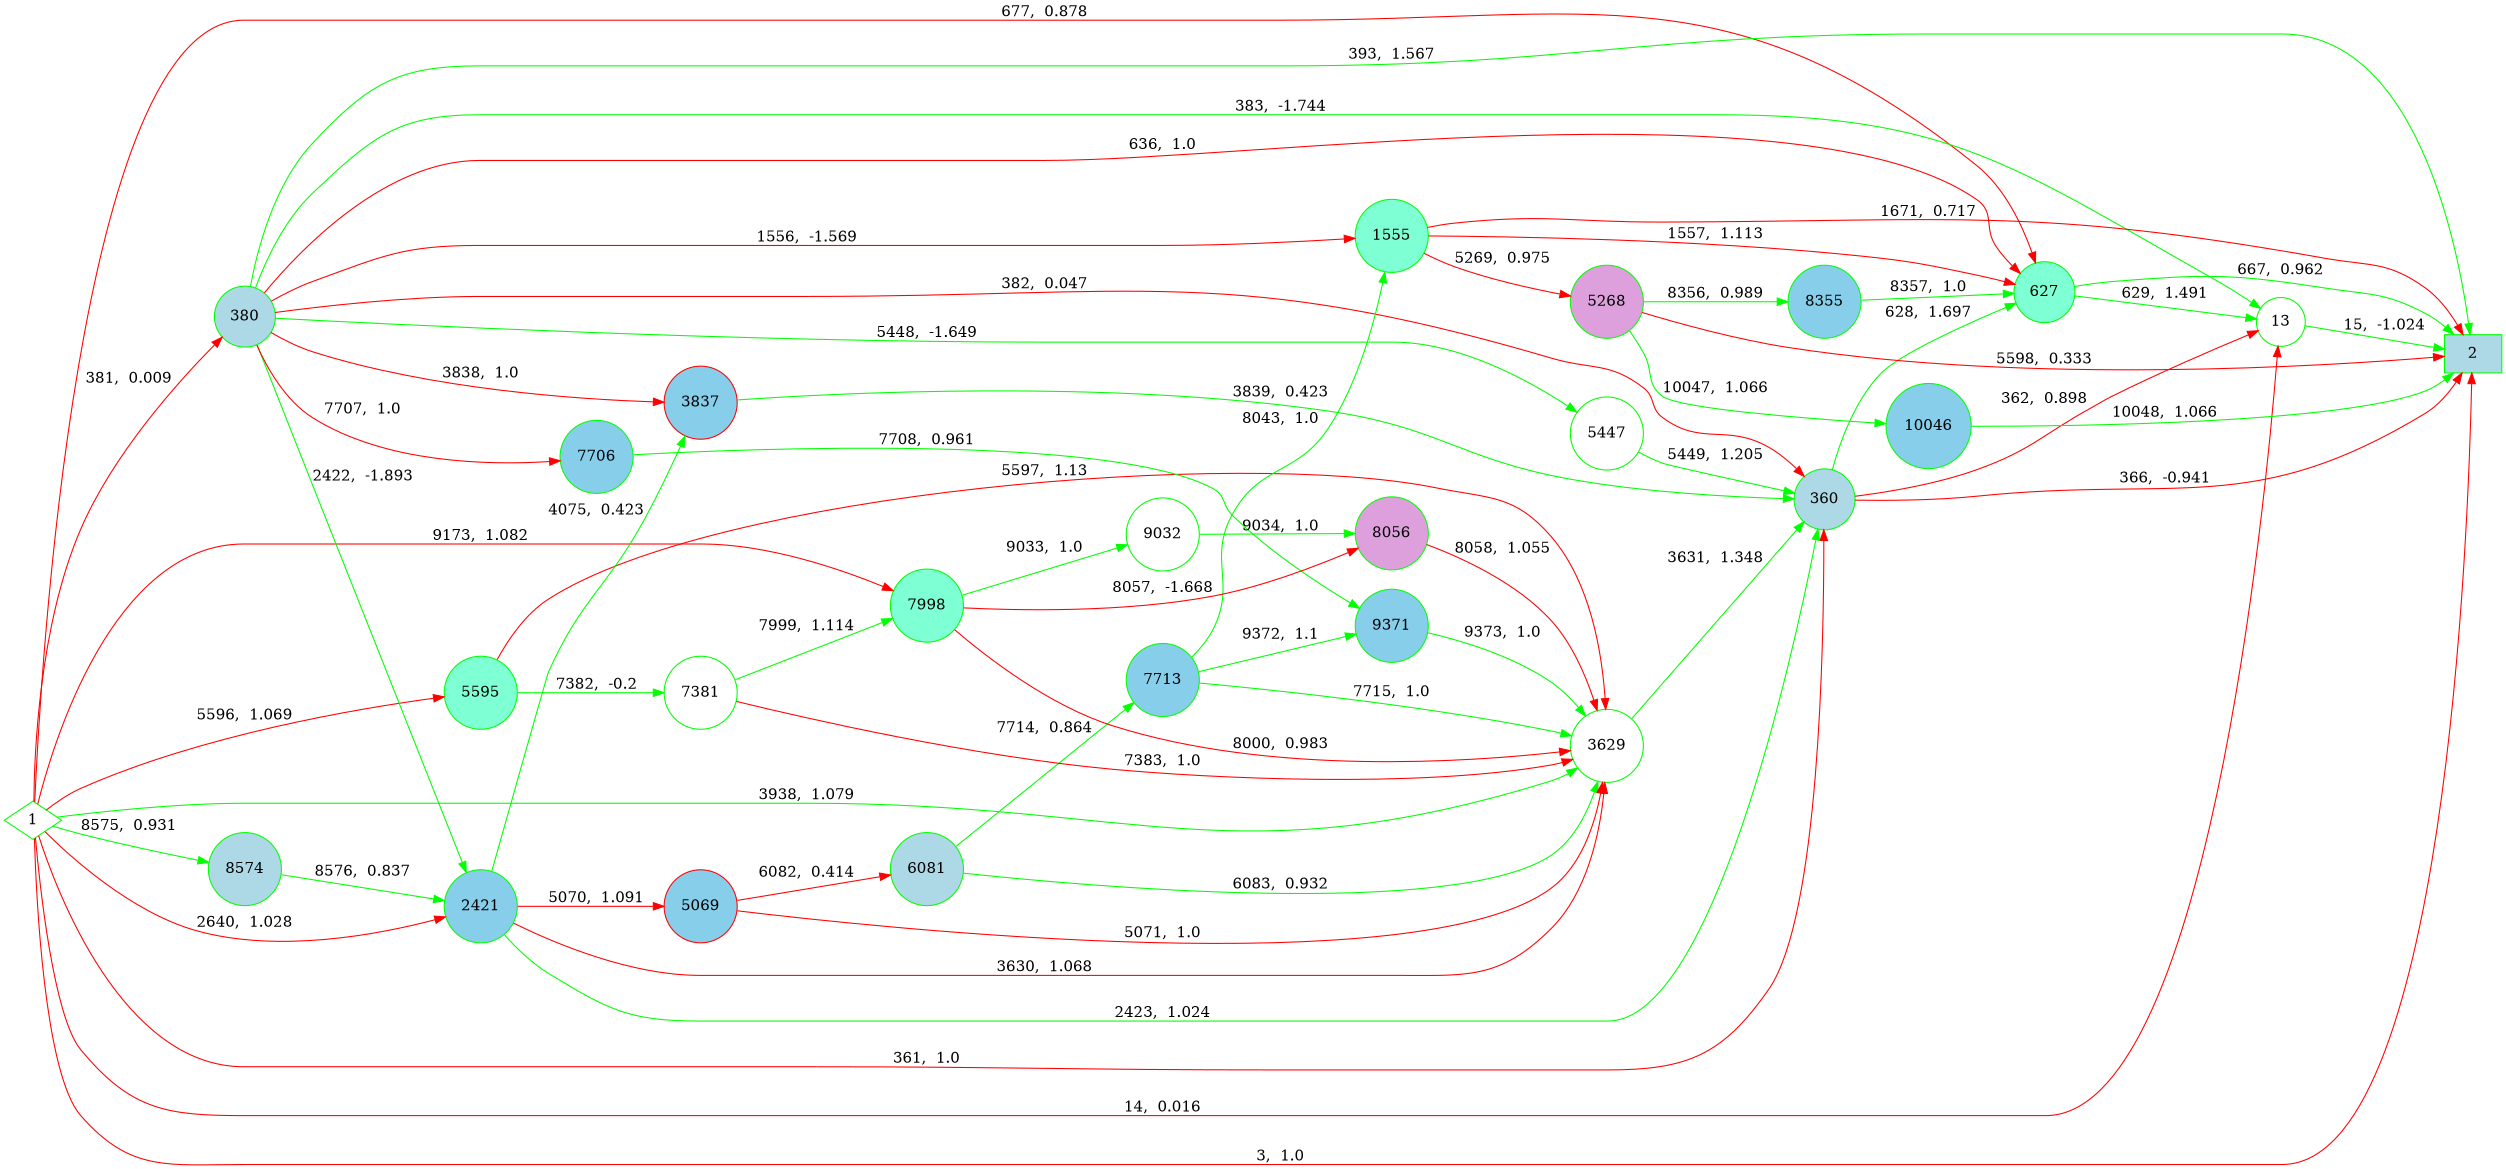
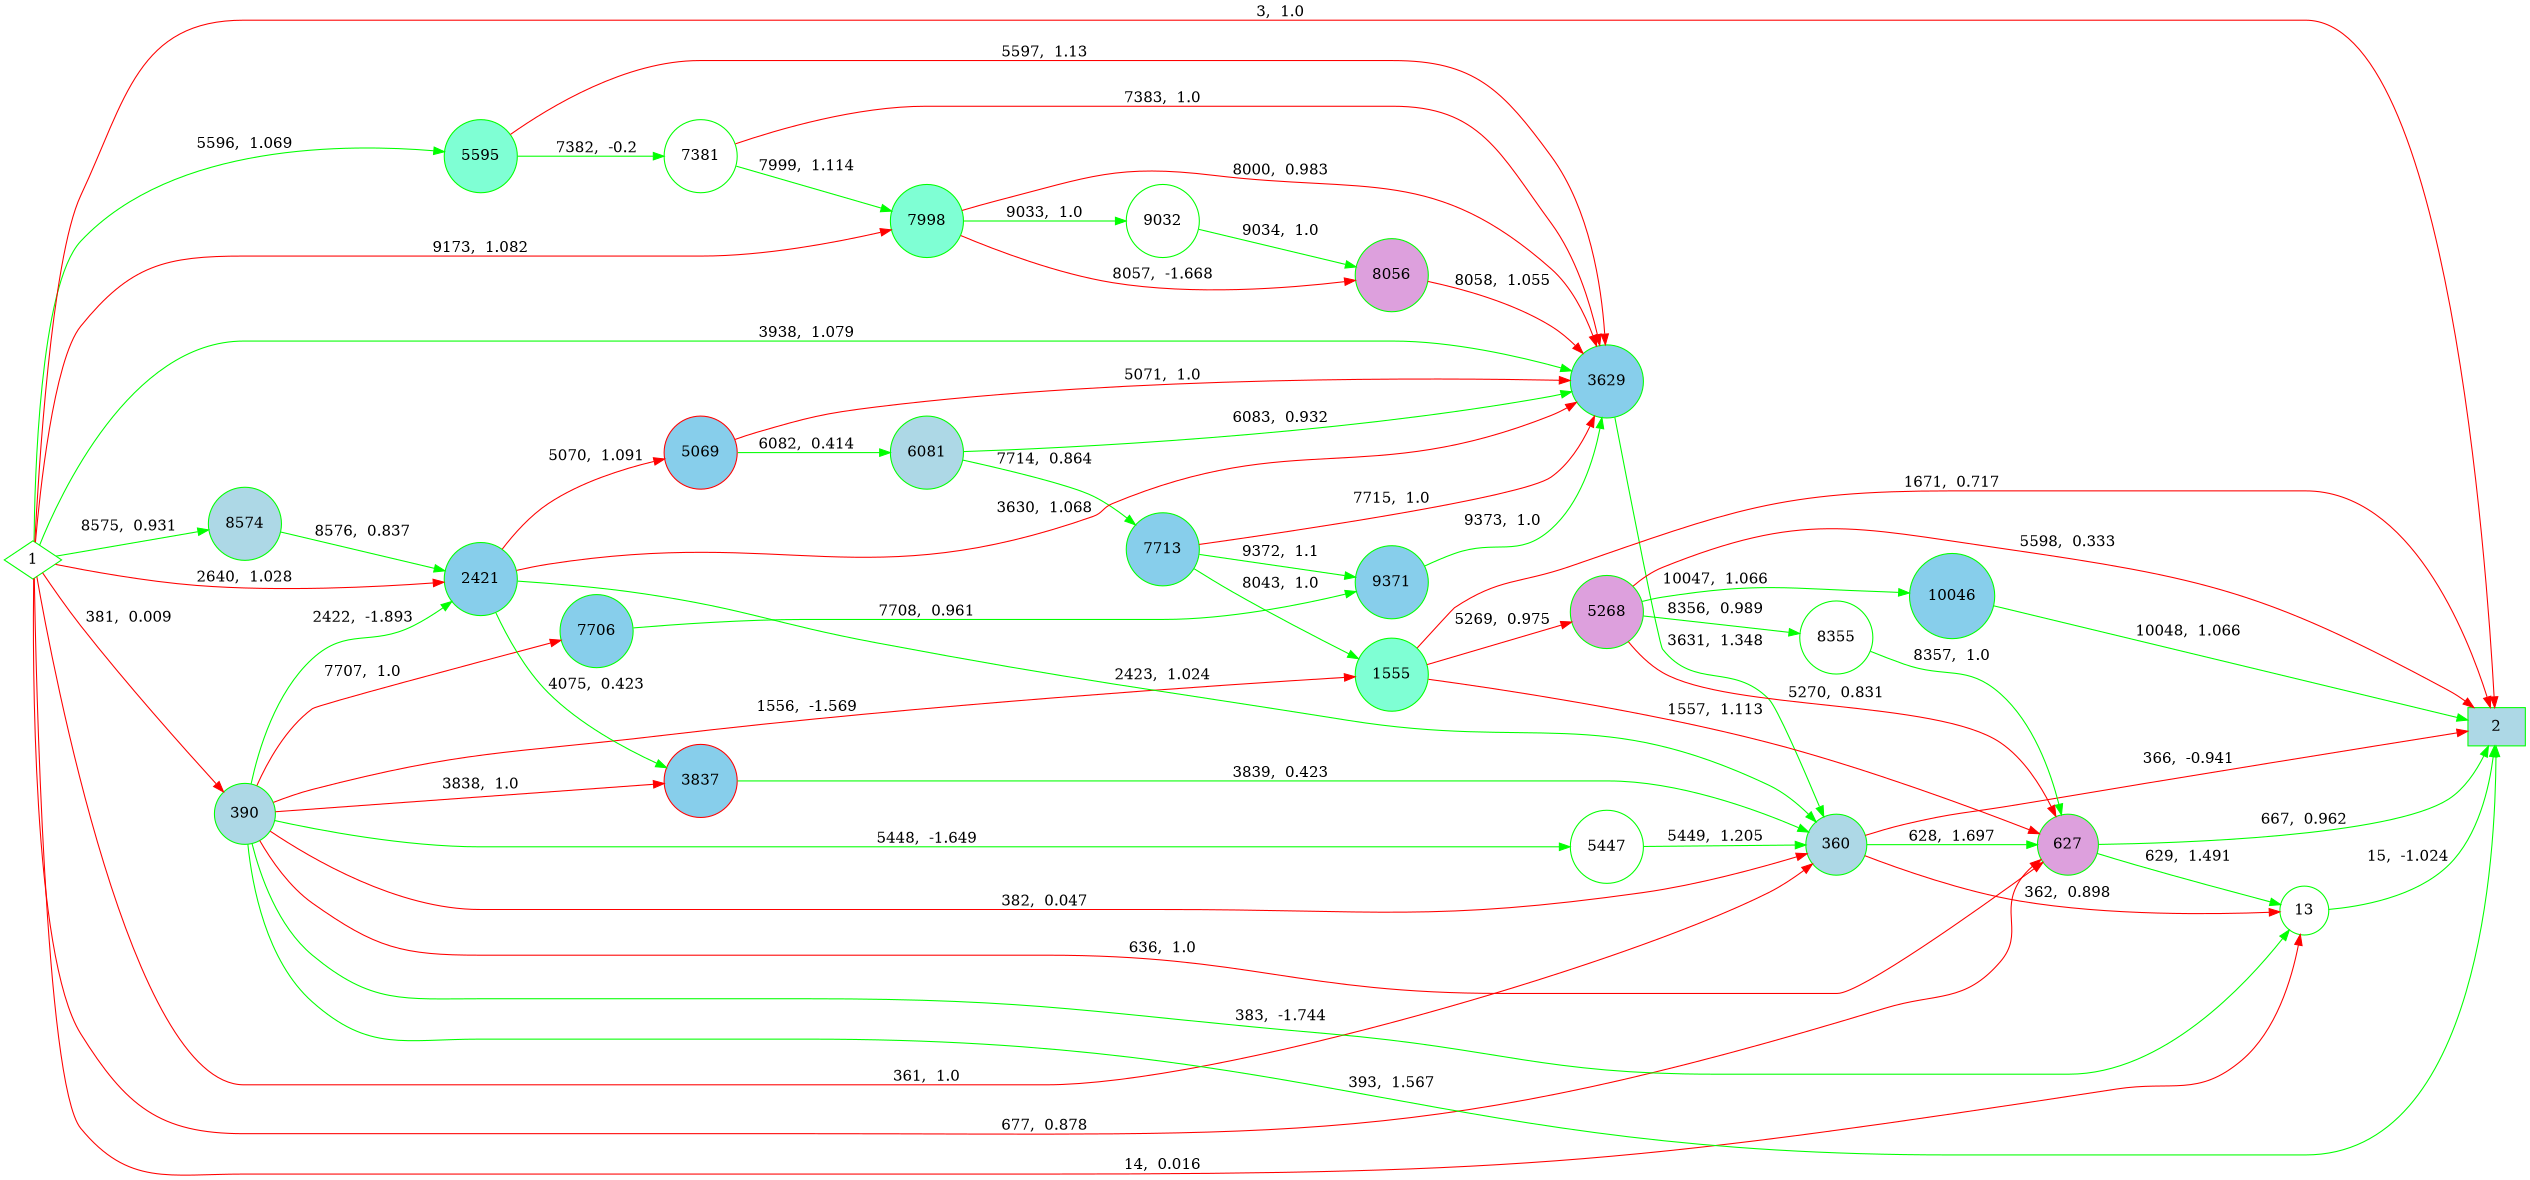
node "627": fillcolor aquamarine -> plum
node "8355": fillcolor skyblue -> white
node "380": label "380" -> "390"
edge "7713" -> "3629": color green -> red
edge "5268" -> "627": added, label "5270,  0.831"
edge "1" -> "5595": color red -> green
node "3629": fillcolor white -> skyblue
edge "5069" -> "6081": color red -> green
